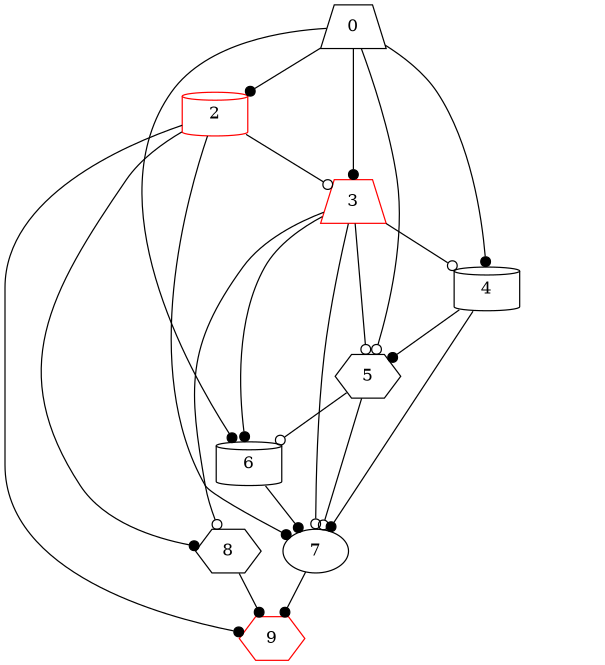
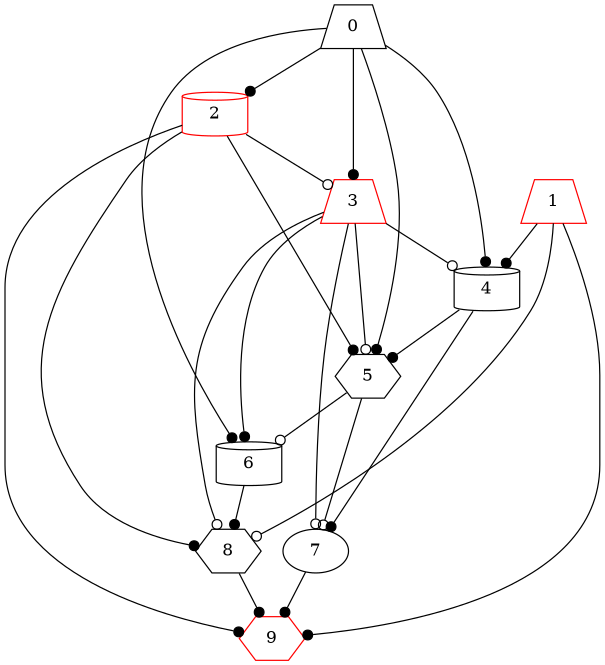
edge "0" -> "5": arrowhead odot -> dot
node "1": added
edge "2" -> "7": now "2" -> "5"
edge "6" -> "7": now "6" -> "8"
